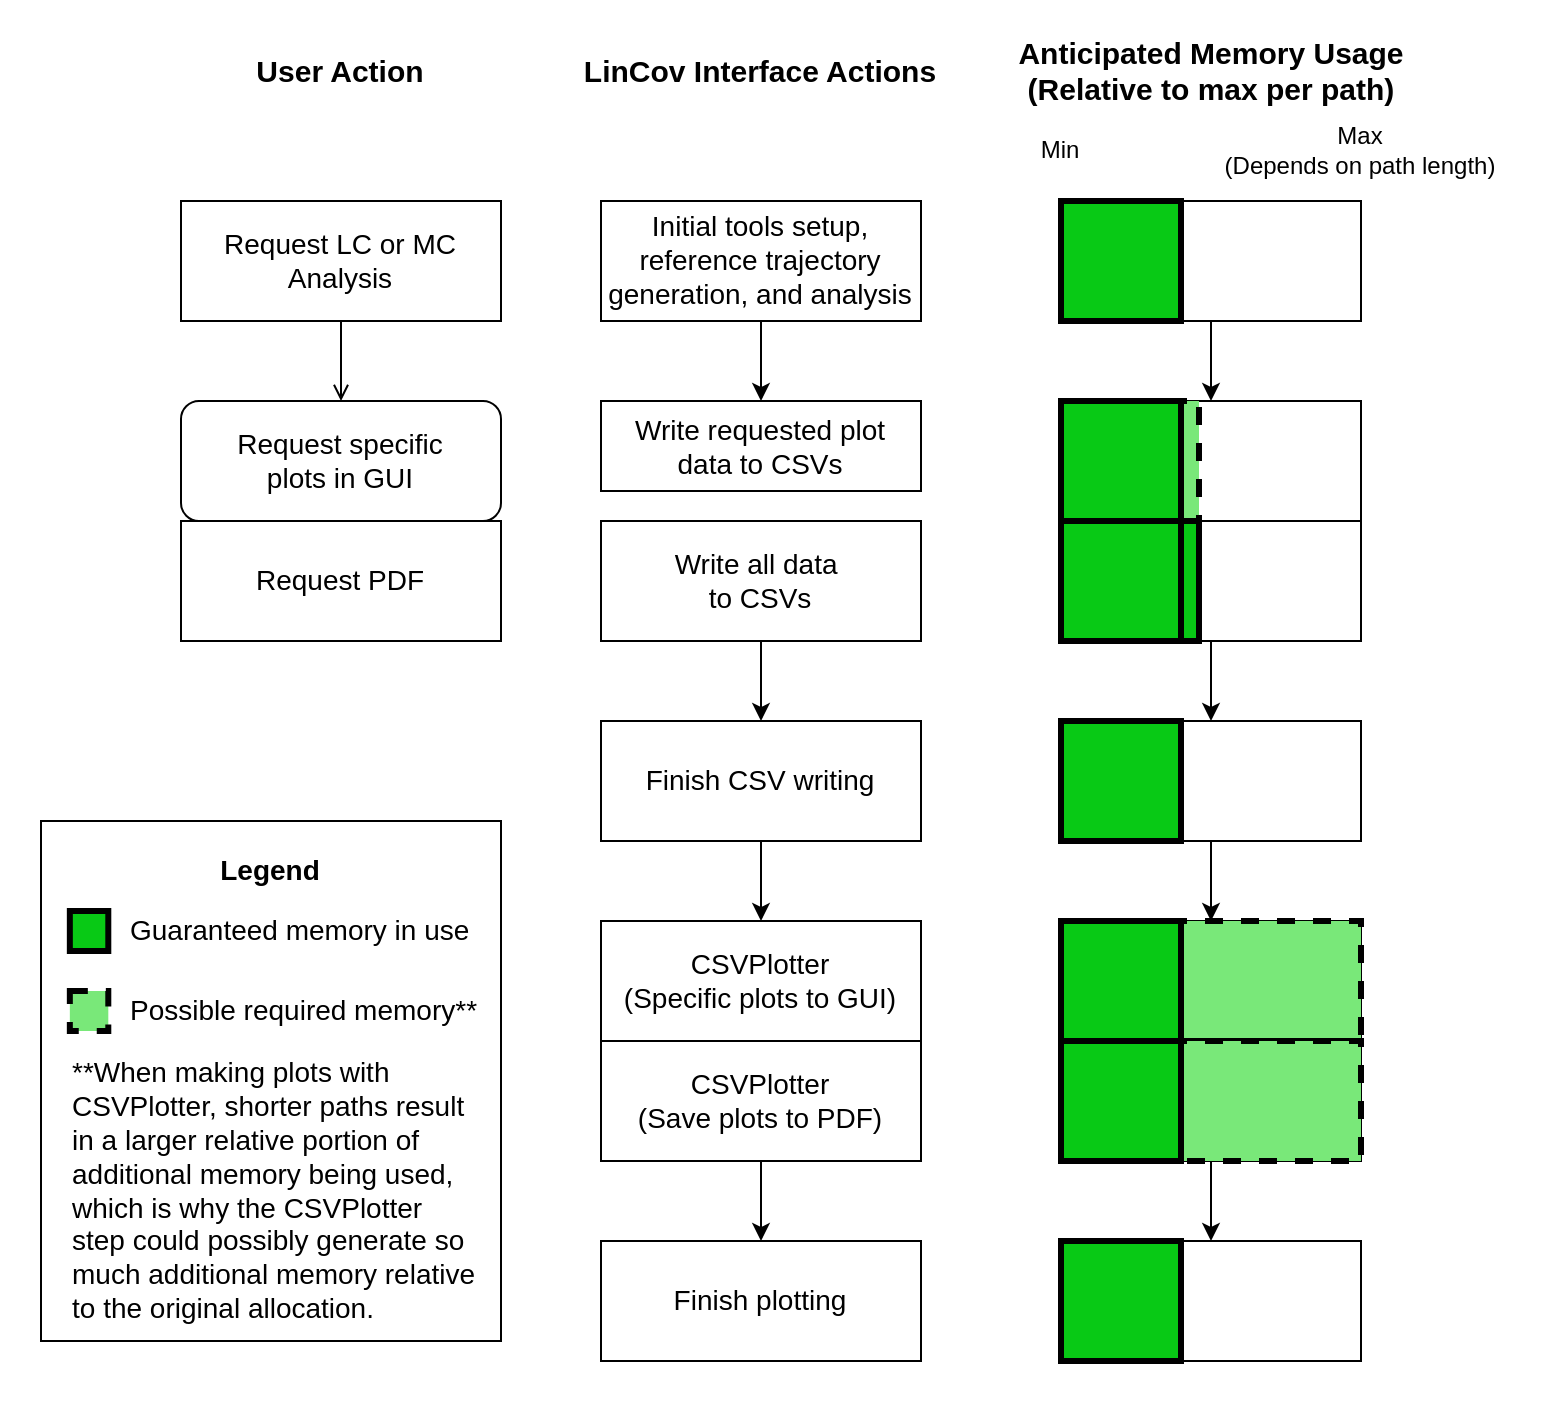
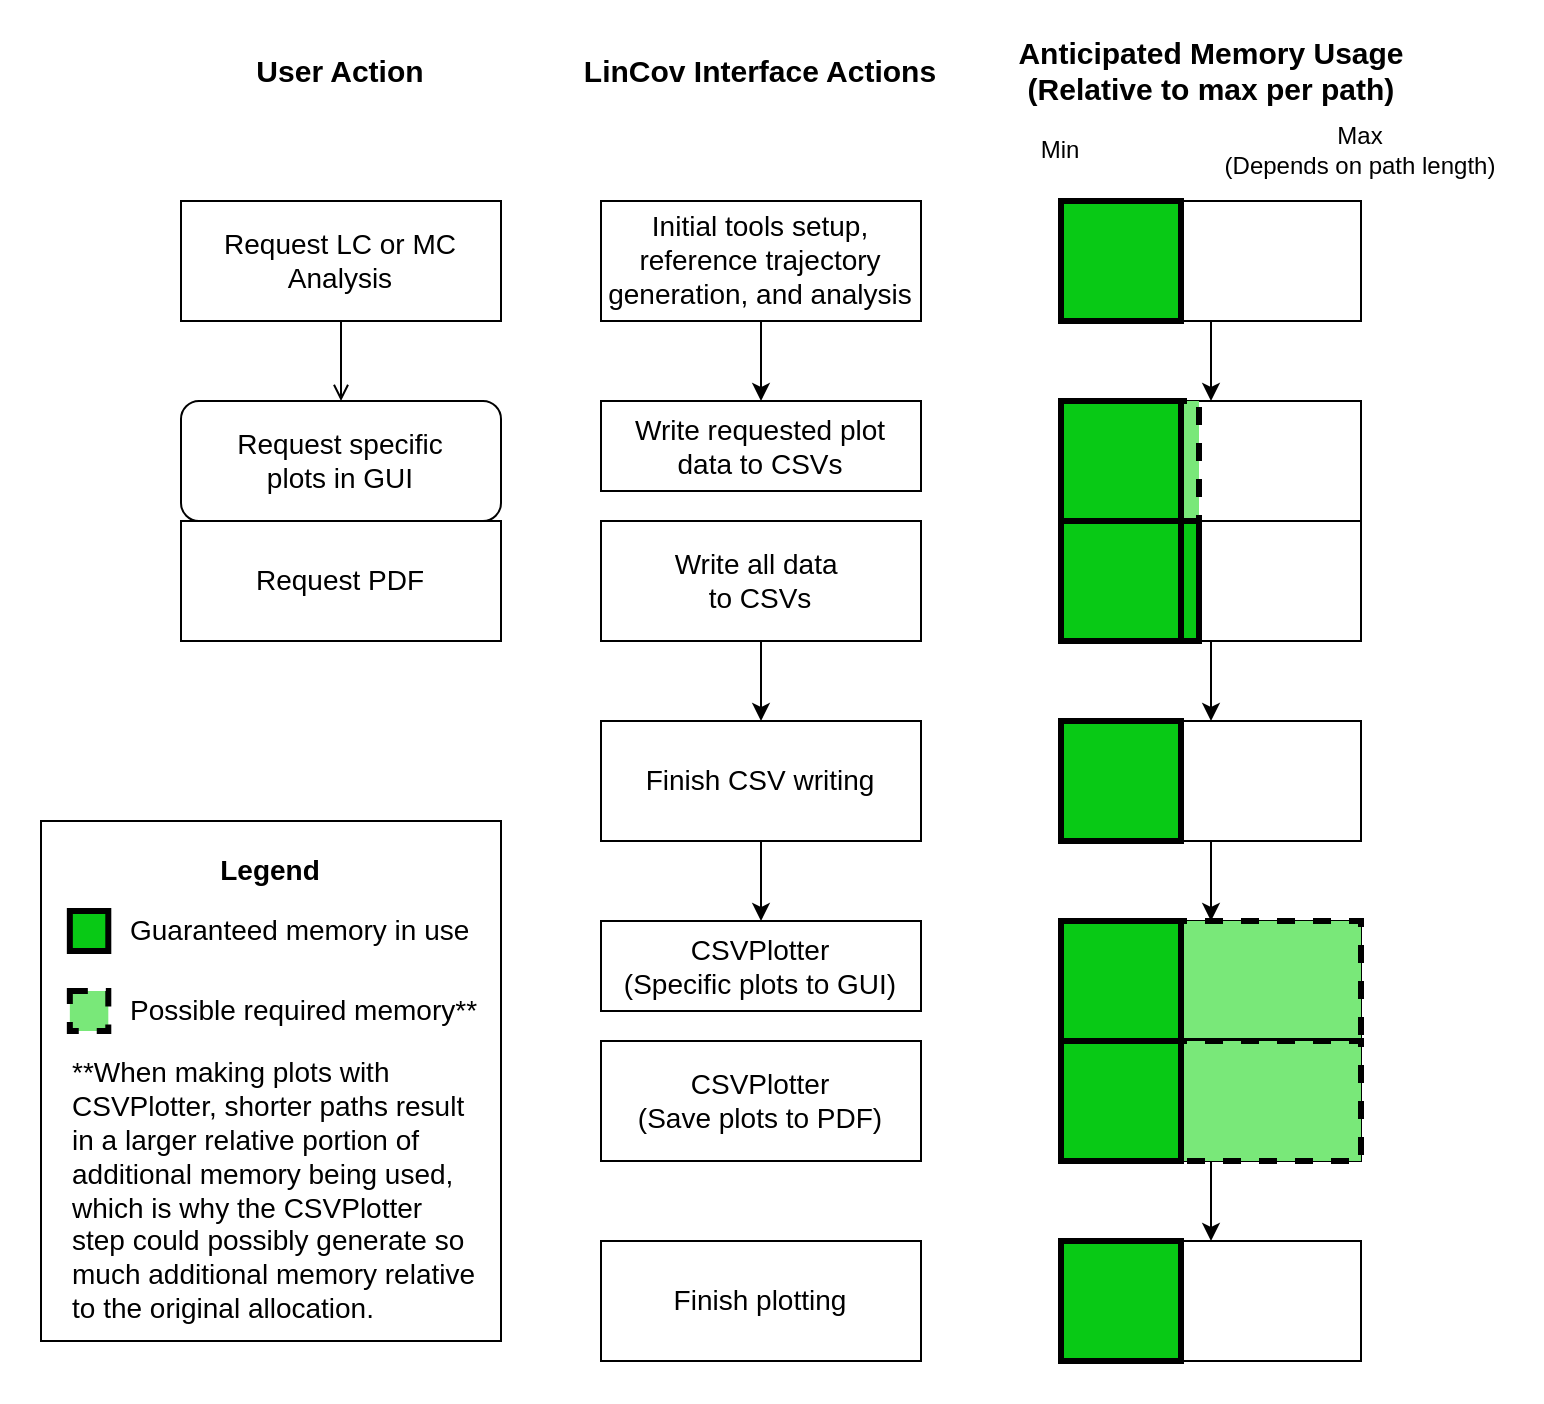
node "CSVPlotter (Specific plots to GUI)": size 320x120 -> 320x90
edge "CSVPlotter (Save plots to PDF)" -> "Finish plotting": removed
